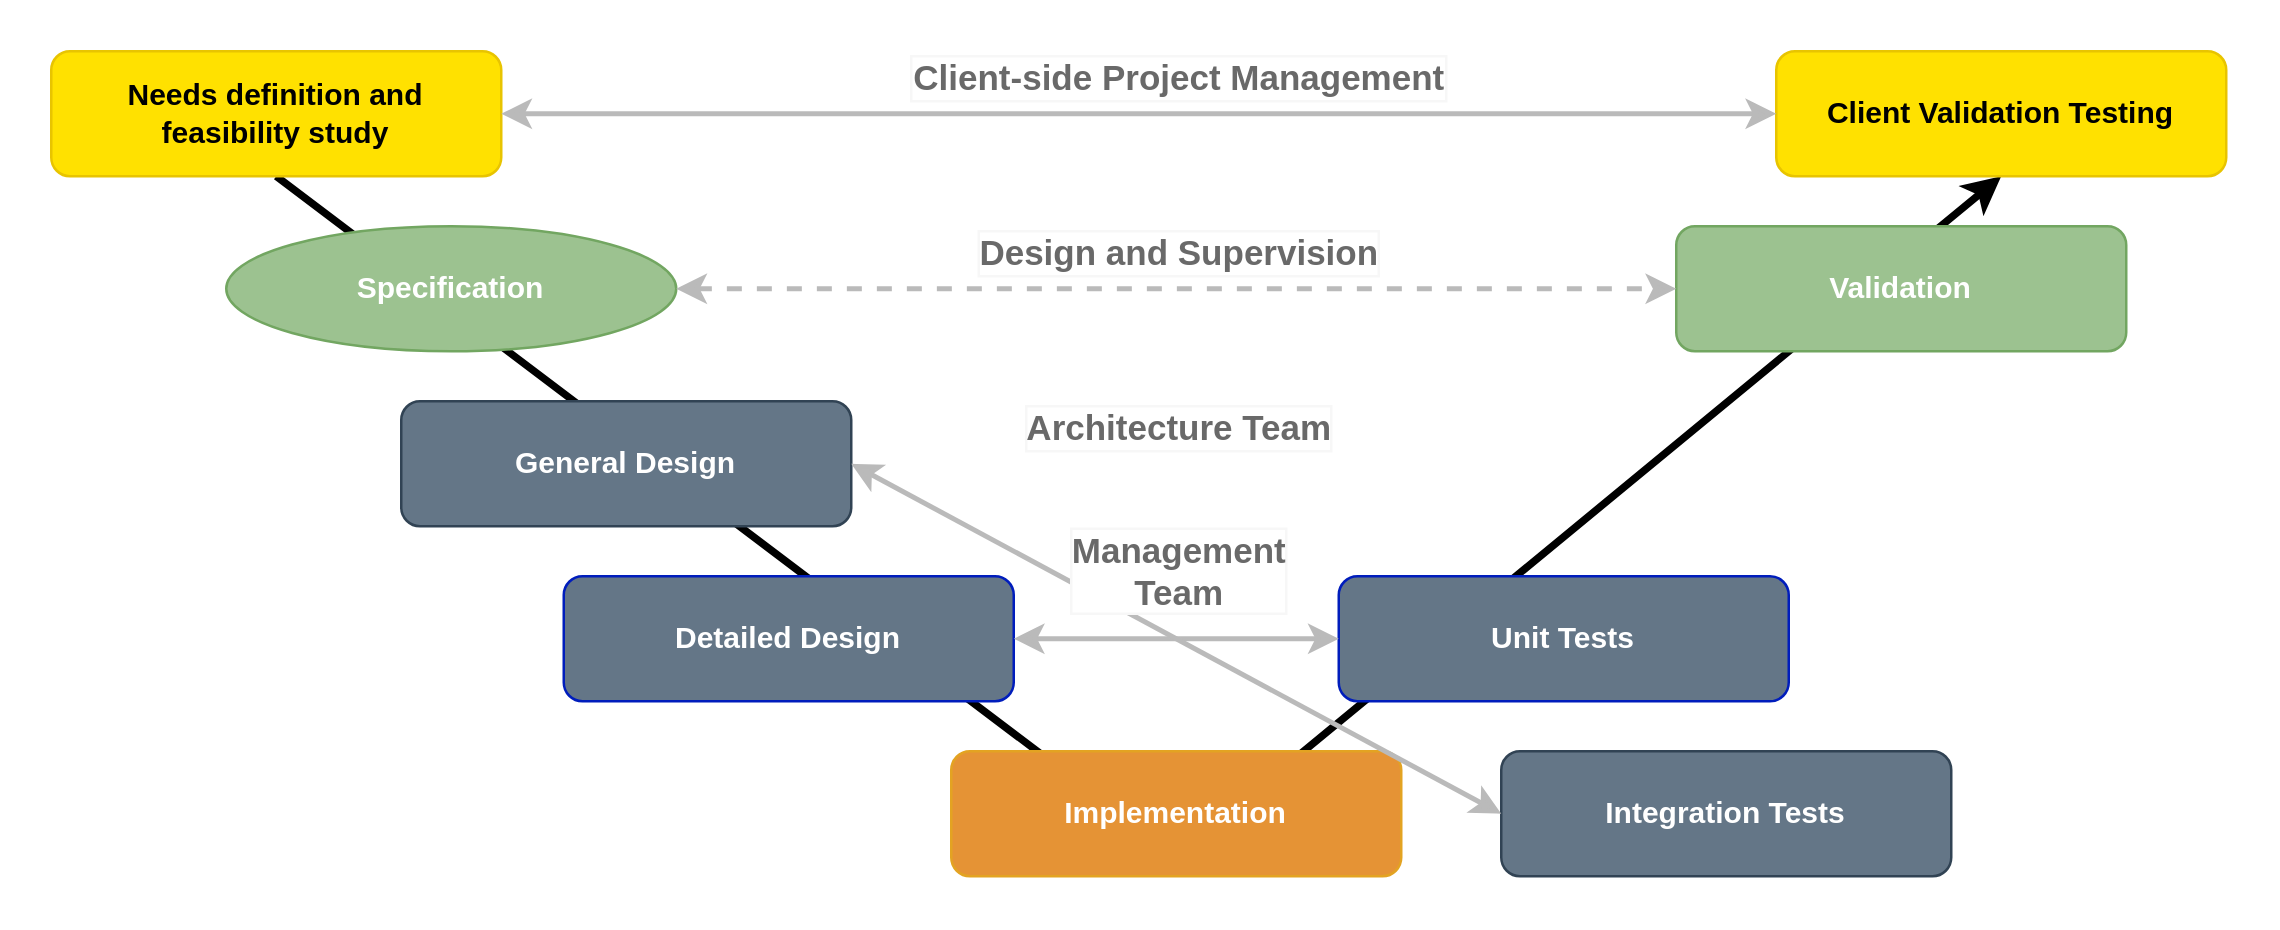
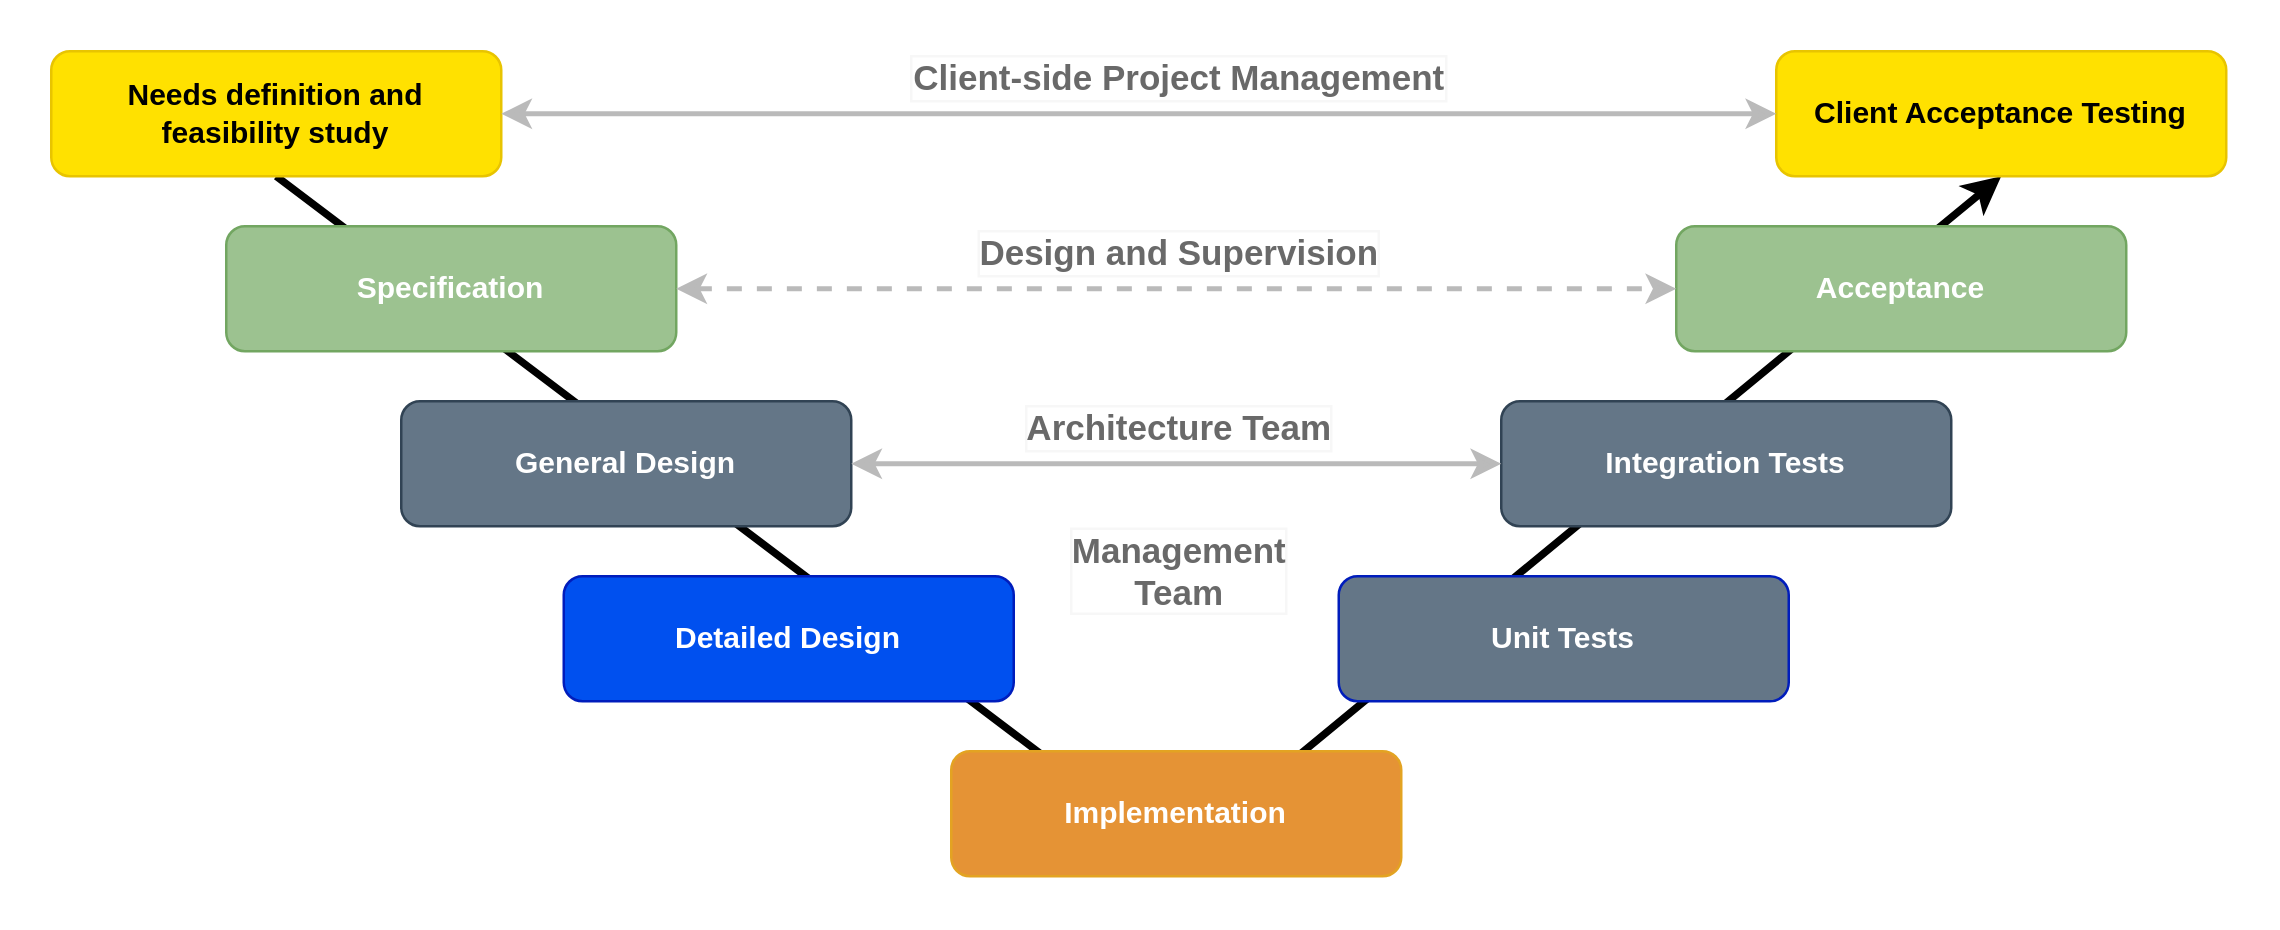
node "Client Validation Testing": label "Client Validation Testing" -> "Client Acceptance Testing"
node "Specification": shape ellipse -> rounded rectangle
node "Validation": label "Validation" -> "Acceptance"
node "Detailed Design": fillcolor #647687 -> #0050ef
edge "Detailed Design" -- "Unit Tests": removed
node "Integration Tests": moved (1726, 814) -> (1726, 464)
